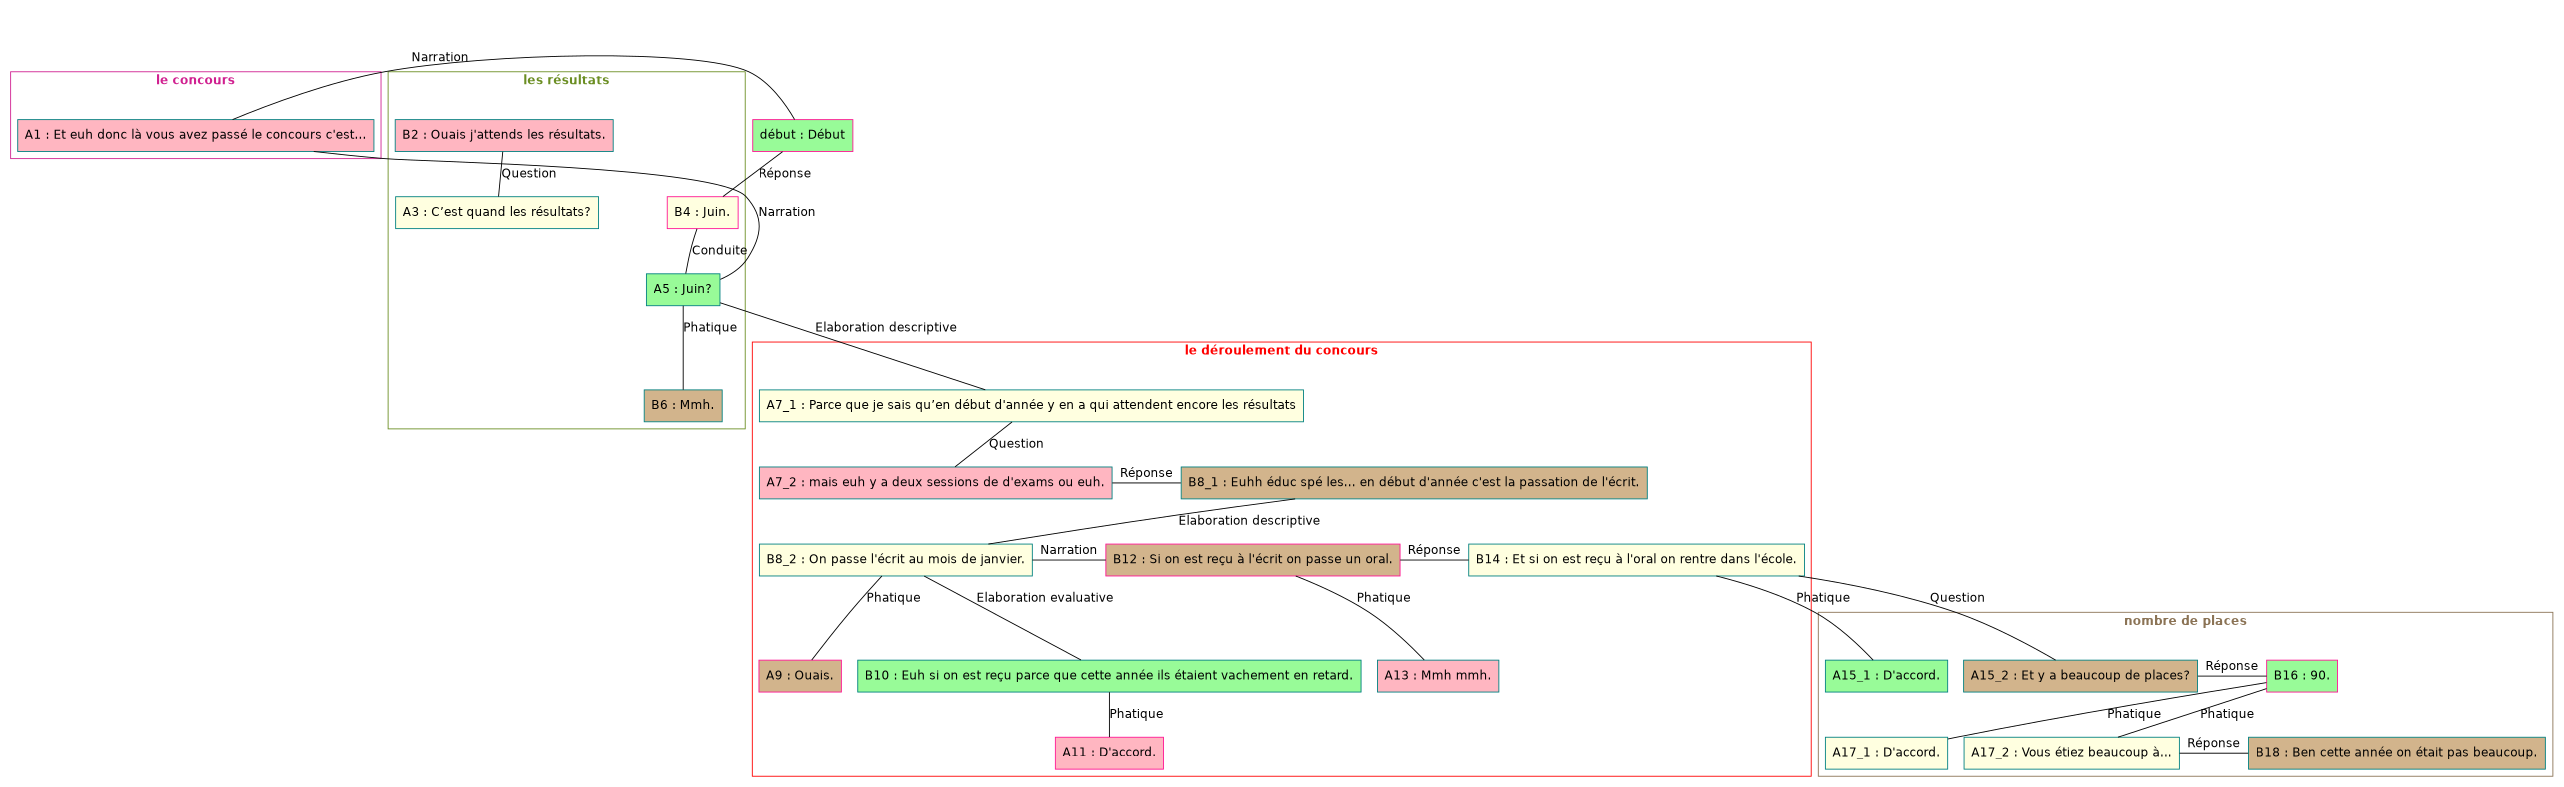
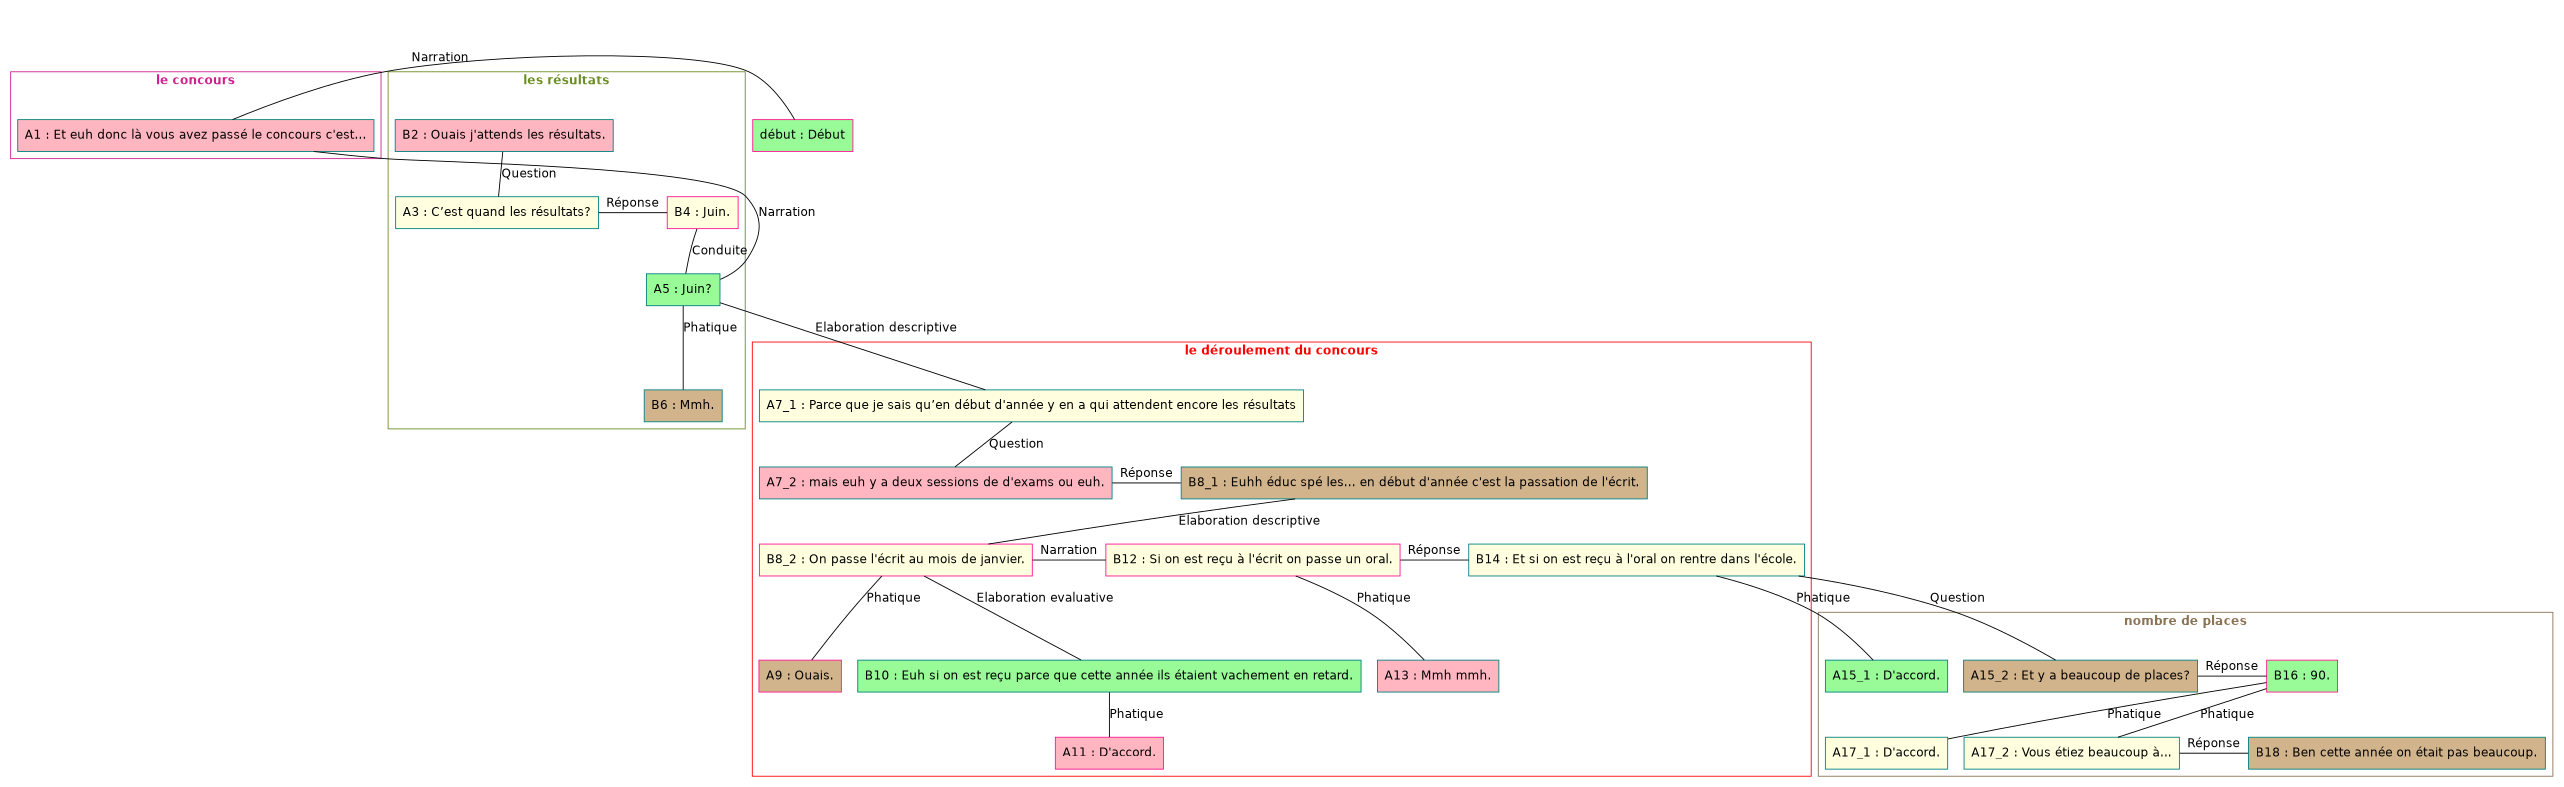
edge "début : Début" -- "B4 : Juin.": now "A3 : C’est quand les résultats?" -- "B4 : Juin."
node "B8_2 : On passe l'écrit au mois de janvier.": color teal -> deeppink
node "B12 : Si on est reçu à l'écrit on passe un oral.": fillcolor tan -> lightyellow
